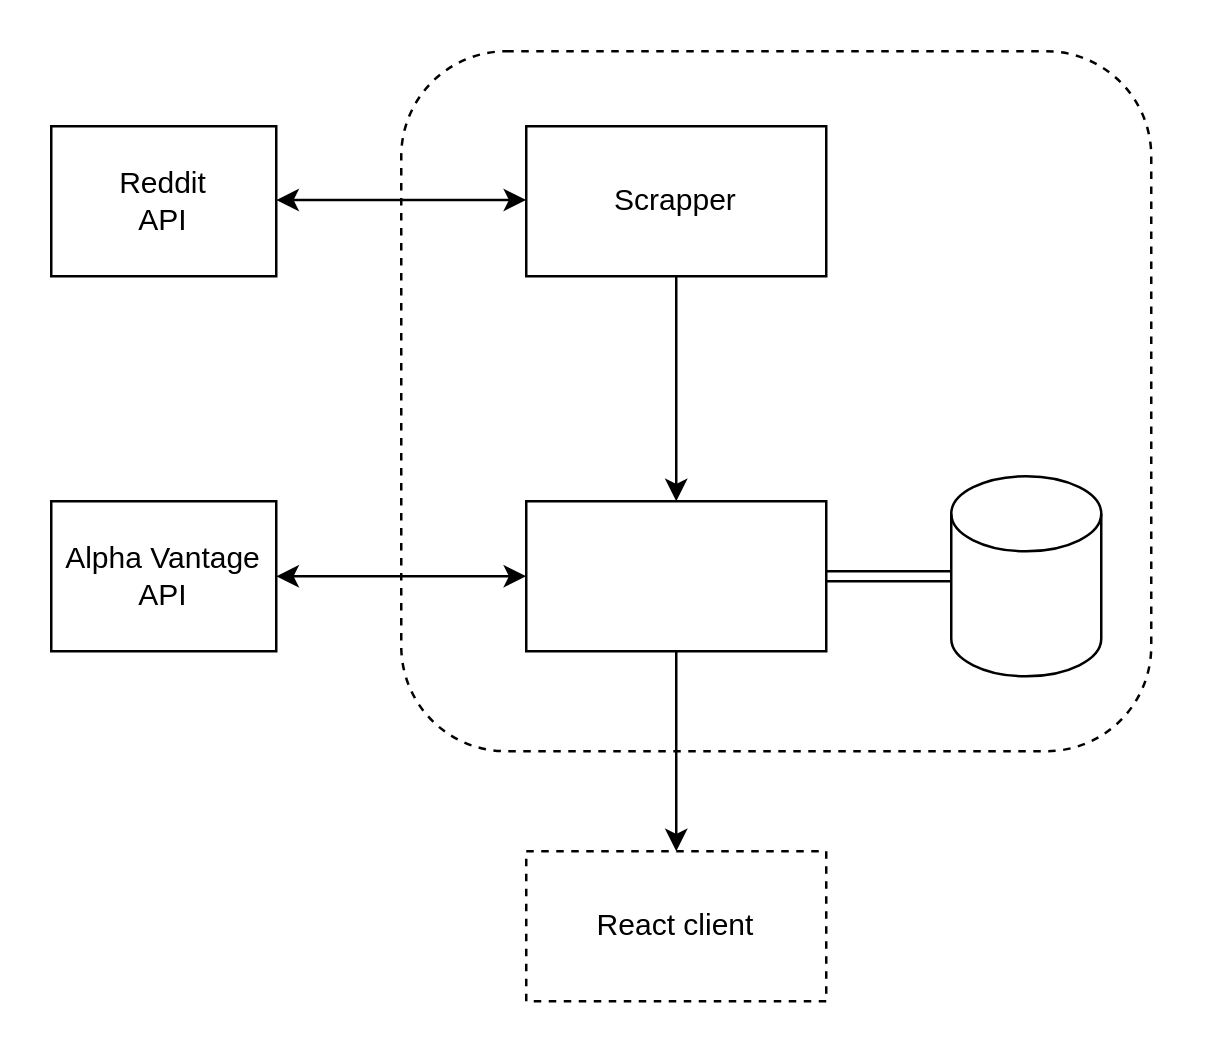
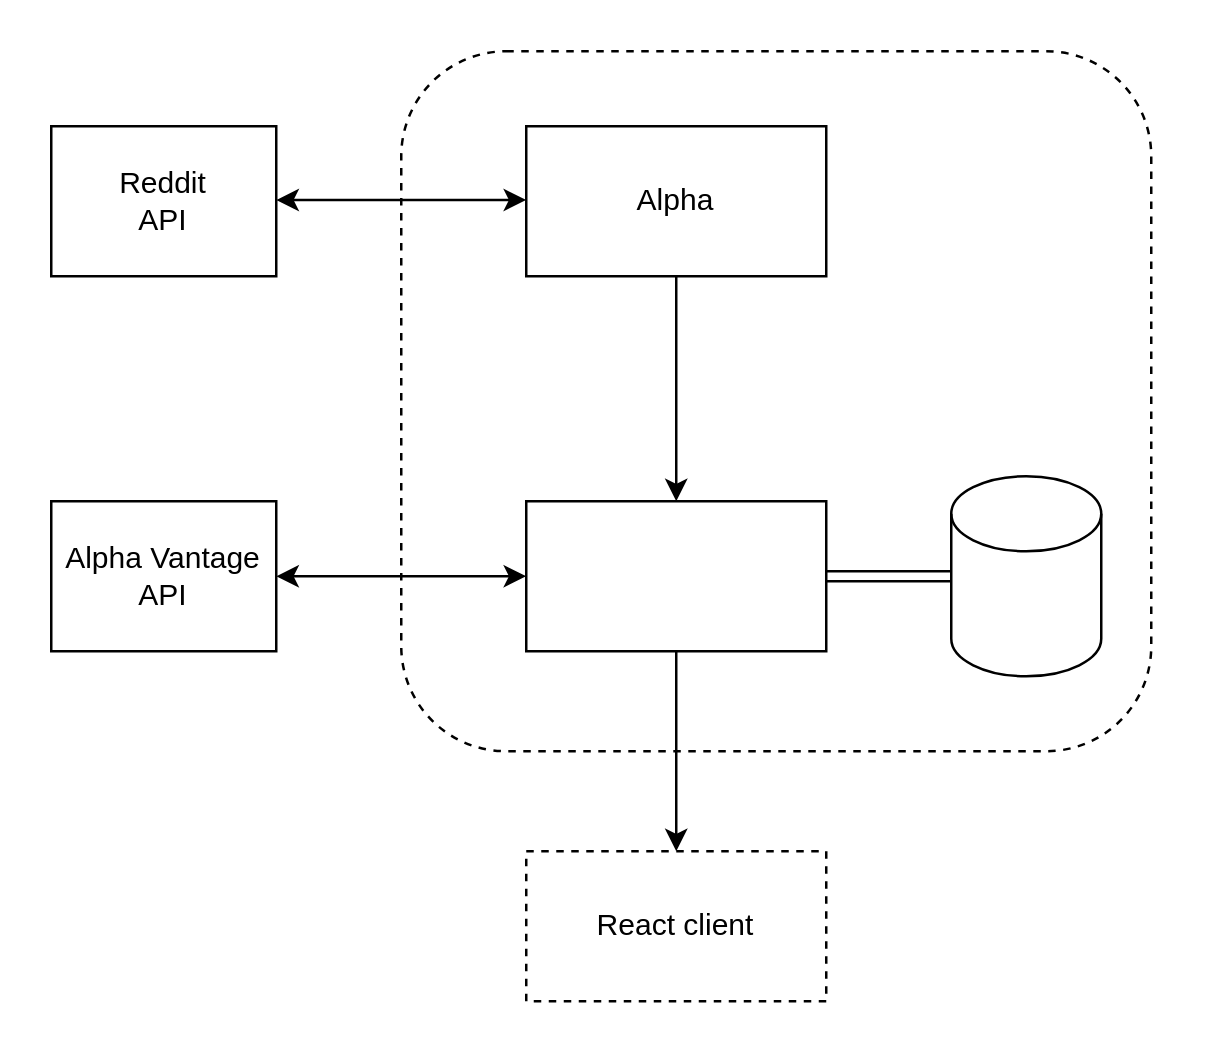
node "Scrapper": label "Scrapper" -> "Alpha"
